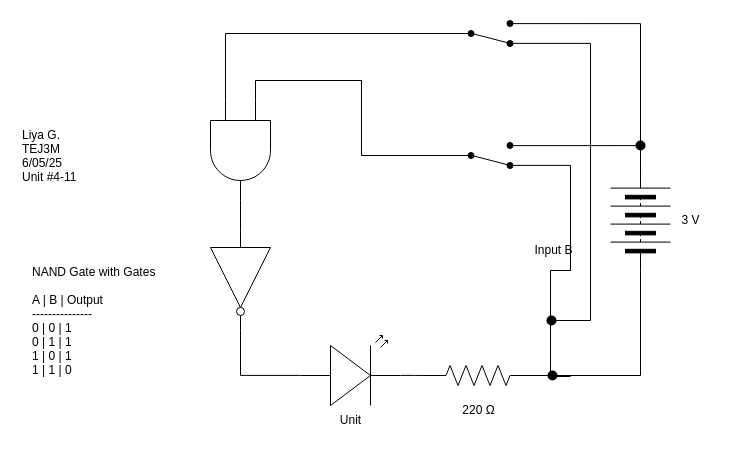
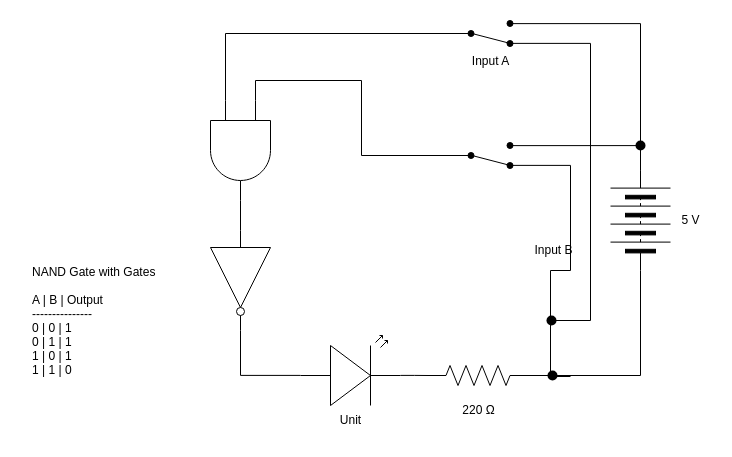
node "Input A": added
node "Liya G. TEJ3M 6/05/25 Unit #4-11": removed
node "3 V": label "3 V" -> "5 V"
